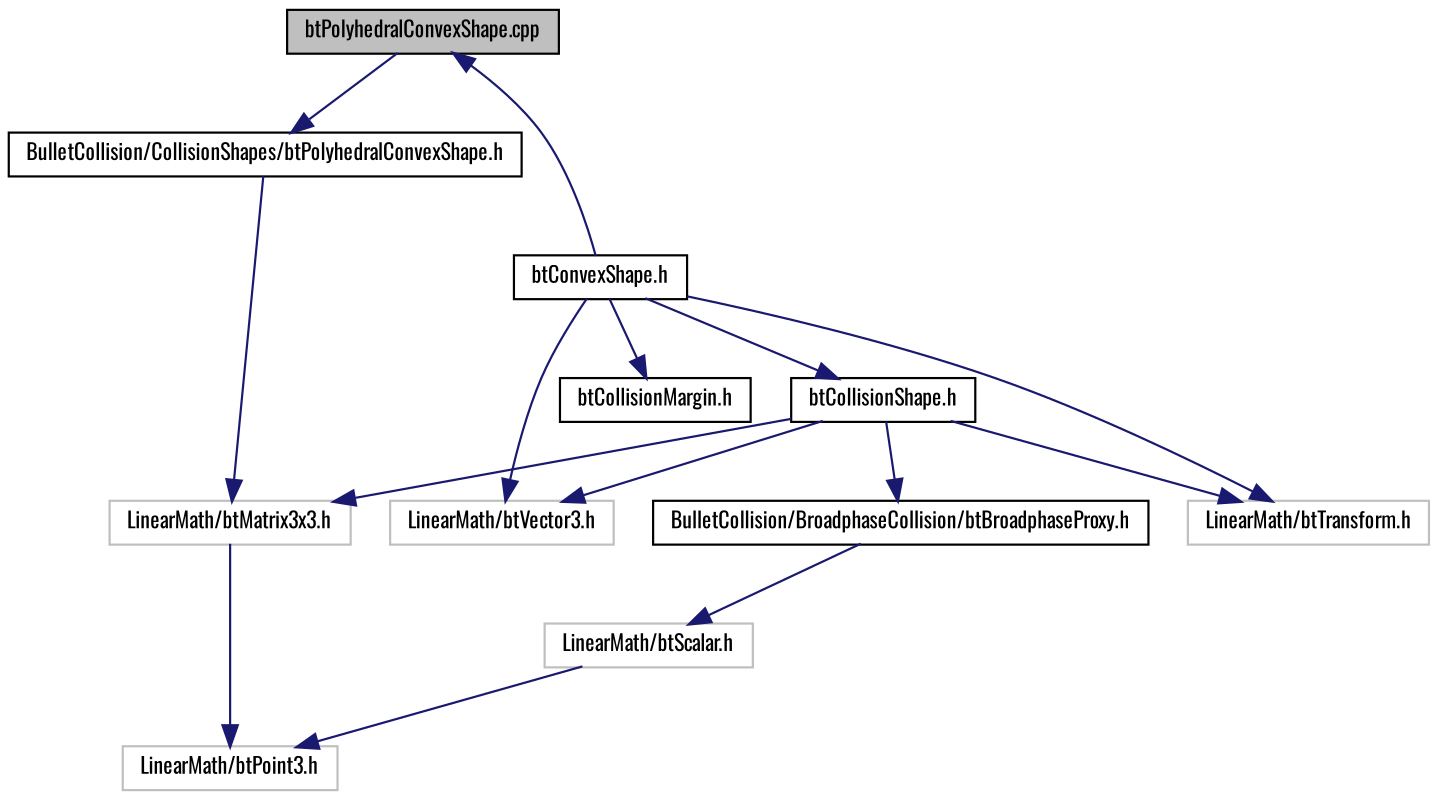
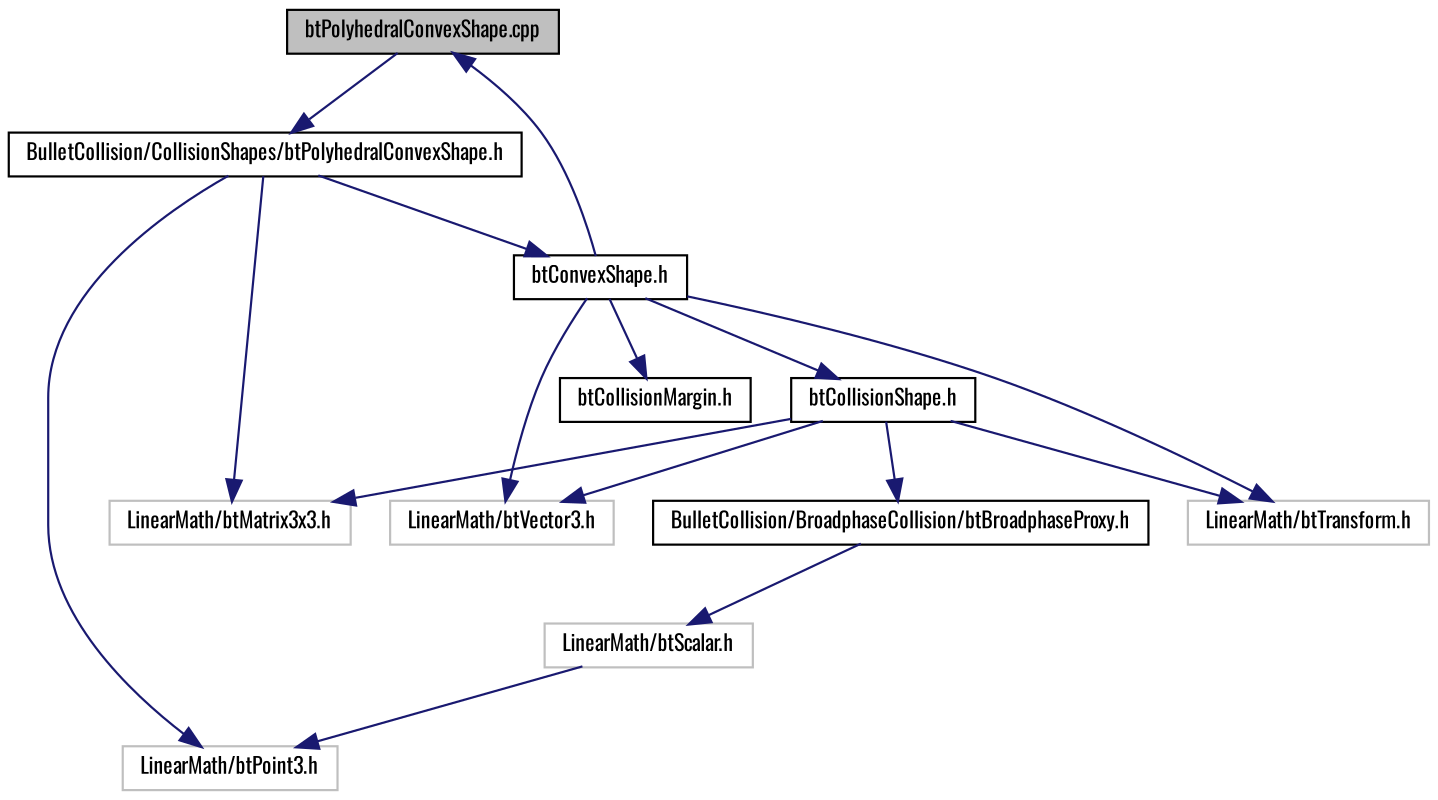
edge "BulletCollision/CollisionShapes/btPolyhedralConvexShape.h" -> "btConvexShape.h": added
edge "LinearMath/btMatrix3x3.h" -> "LinearMath/btPoint3.h": now "BulletCollision/CollisionShapes/btPolyhedralConvexShape.h" -> "LinearMath/btPoint3.h"
